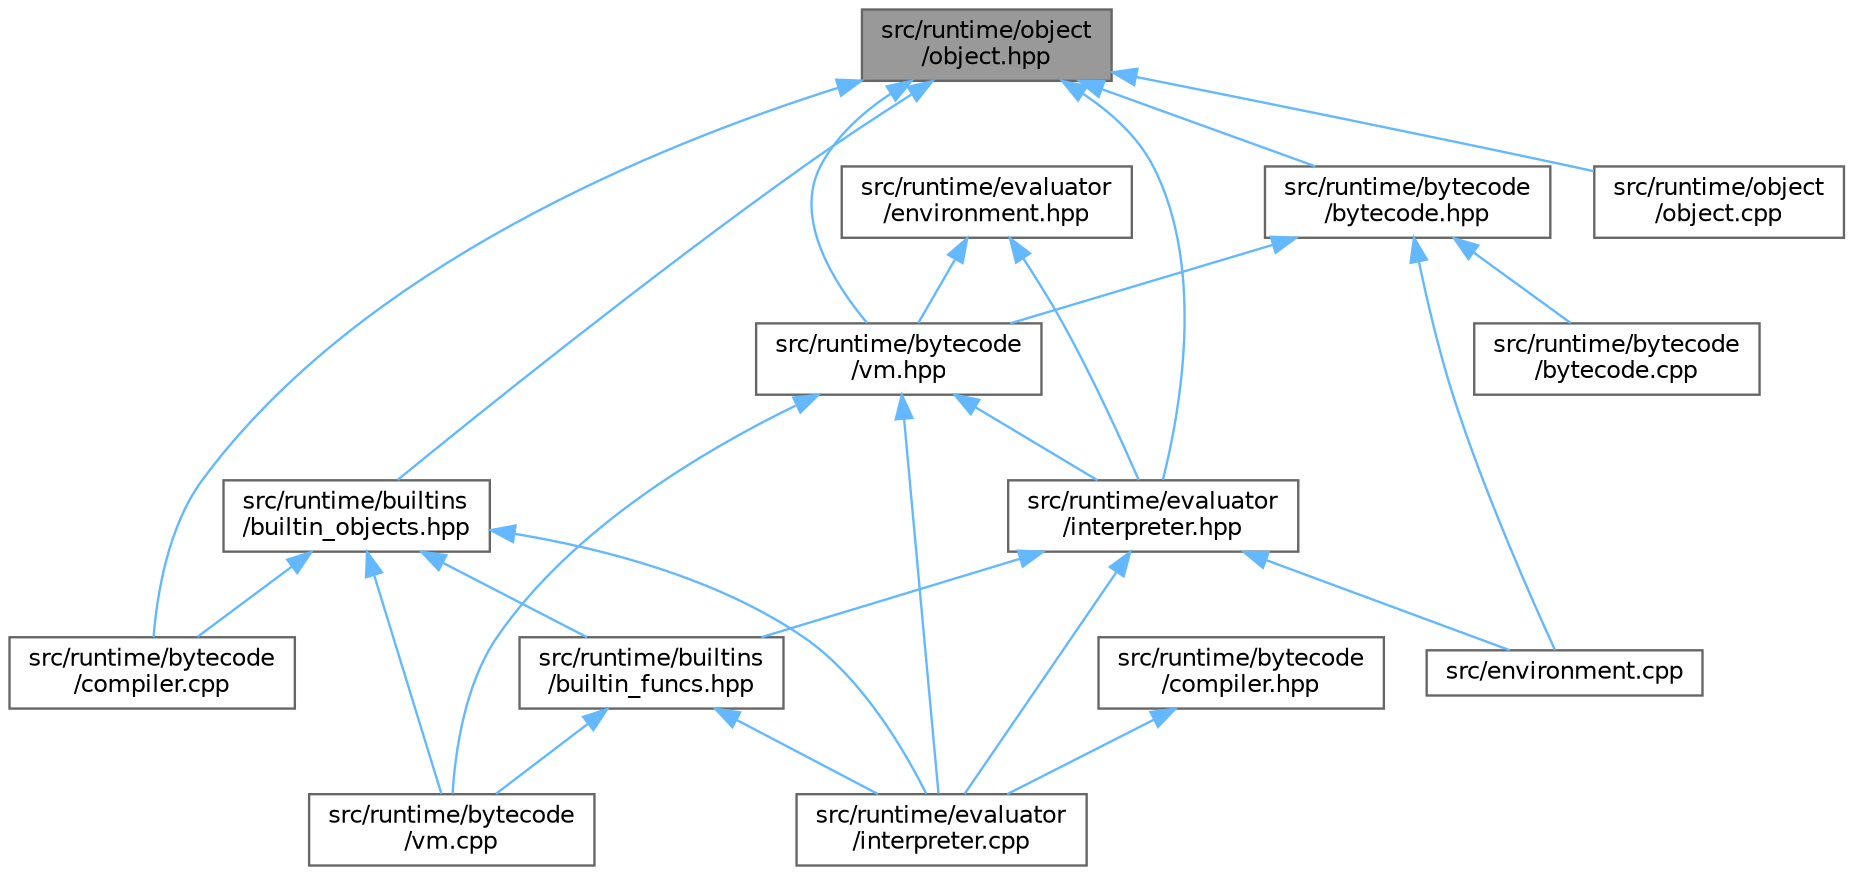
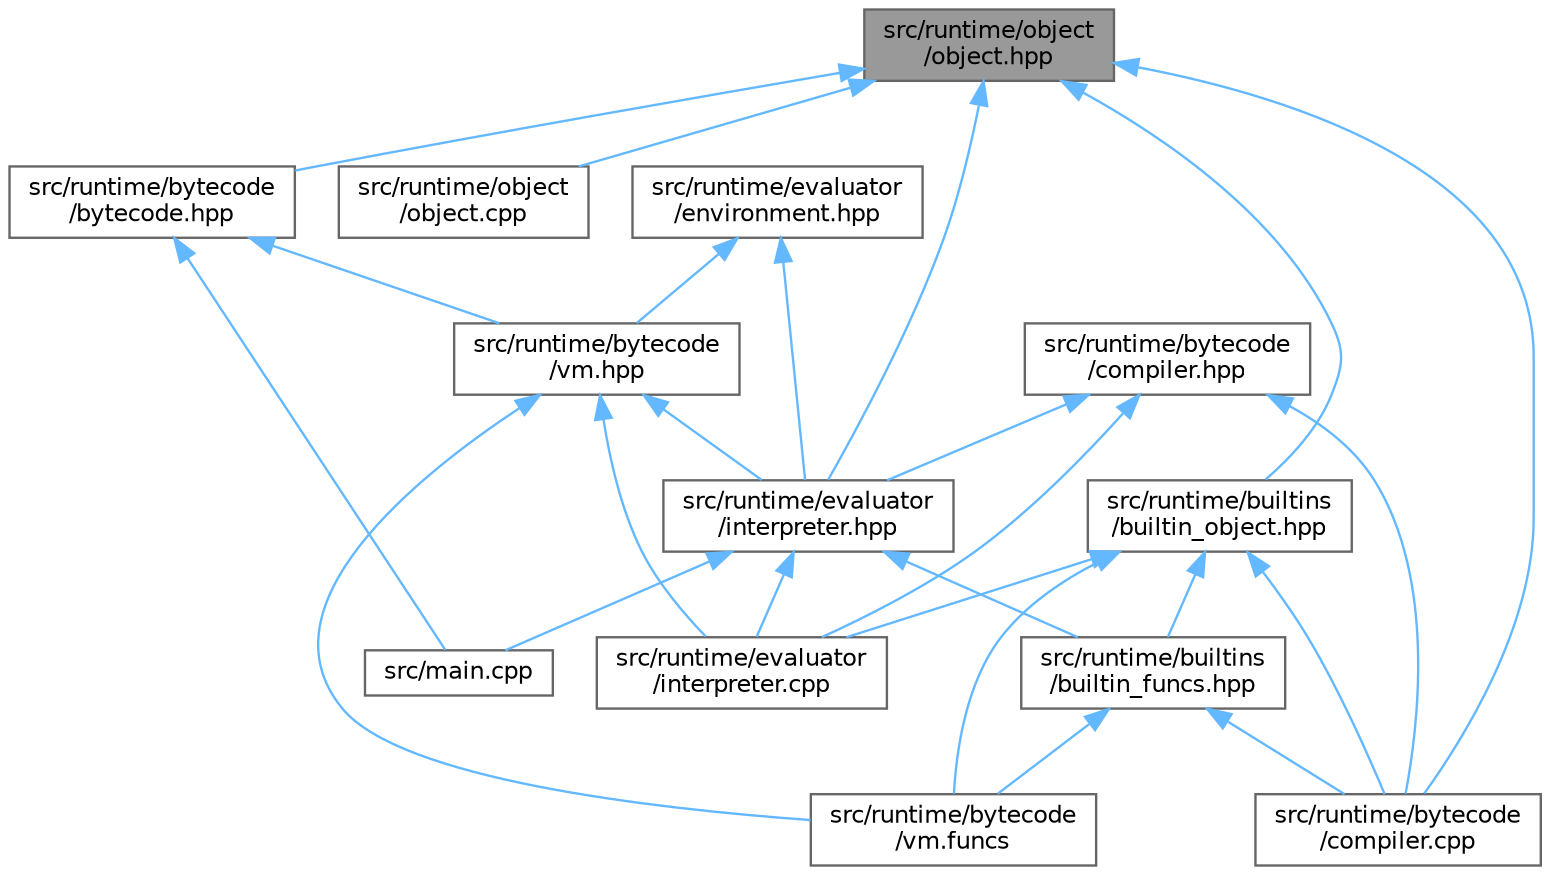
edge "src/runtime/bytecode /vm.hpp" -> "src/runtime/object /object.hpp": removed
node "src/runtime/bytecode /bytecode.cpp": removed
edge "src/runtime/evaluator /interpreter.hpp" -> "src/runtime/bytecode /compiler.hpp": added
node "src/runtime/builtins /builtin_objects.hpp": label "src/runtime/builtins /builtin_objects.hpp" -> "src/runtime/builtins /builtin_object.hpp"
edge "src/runtime/bytecode /compiler.cpp" -> "src/runtime/bytecode /compiler.hpp": added
node "src/environment.cpp": label "src/environment.cpp" -> "src/main.cpp"
edge "src/runtime/evaluator /interpreter.cpp" -> "src/runtime/builtins /builtin_funcs.hpp": now "src/runtime/bytecode /compiler.cpp" -> "src/runtime/builtins /builtin_funcs.hpp"
node "src/runtime/bytecode /vm.cpp": label "src/runtime/bytecode /vm.cpp" -> "src/runtime/bytecode /vm.funcs"
